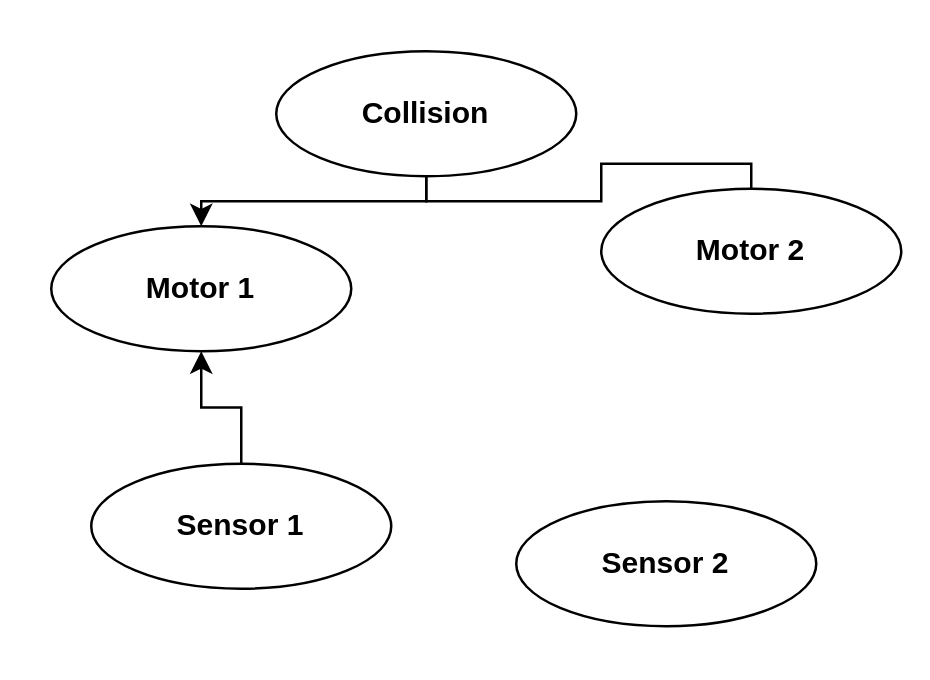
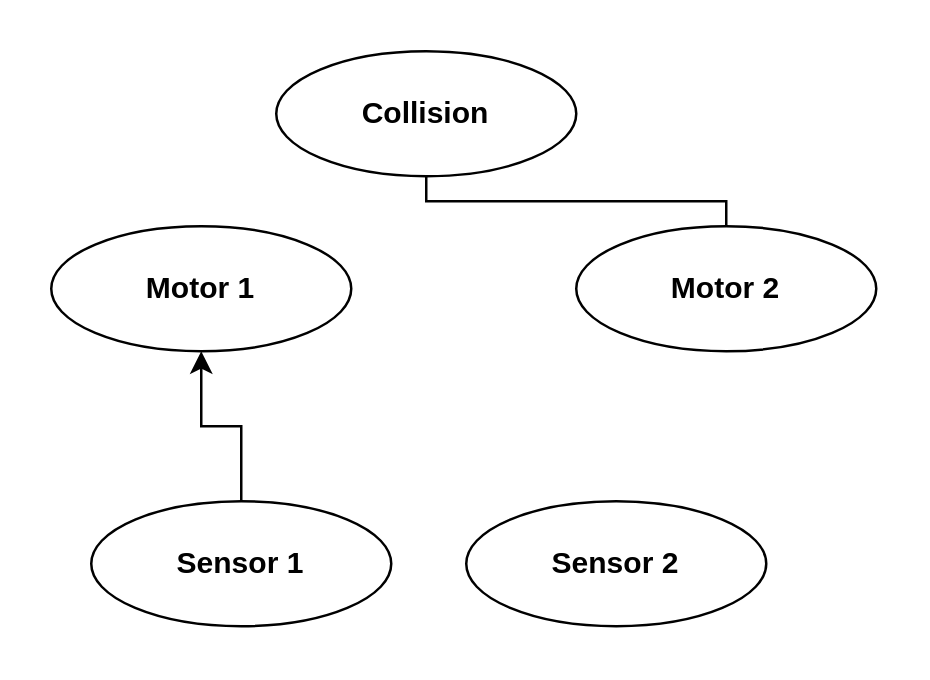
edge "Collision" -> "Motor 1": removed
node "Motor 2": moved (751, 251) -> (726, 289)
node "Sensor 1": moved (241, 526) -> (241, 564)
node "Sensor 2": moved (666, 564) -> (616, 564)
